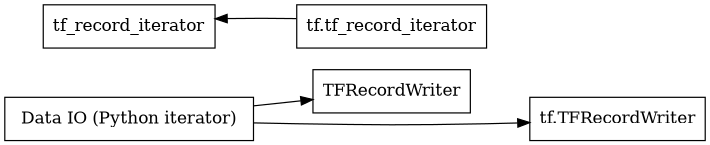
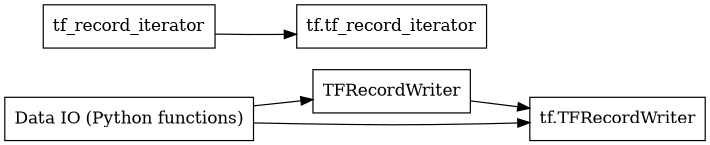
edge "tf.tf_record_iterator" -> "tf_record_iterator": reversed
edge "TFRecordWriter" -> "tf.TFRecordWriter": added
node "Data IO (Python iterator)": label "Data IO (Python iterator)" -> "Data IO (Python functions)"
